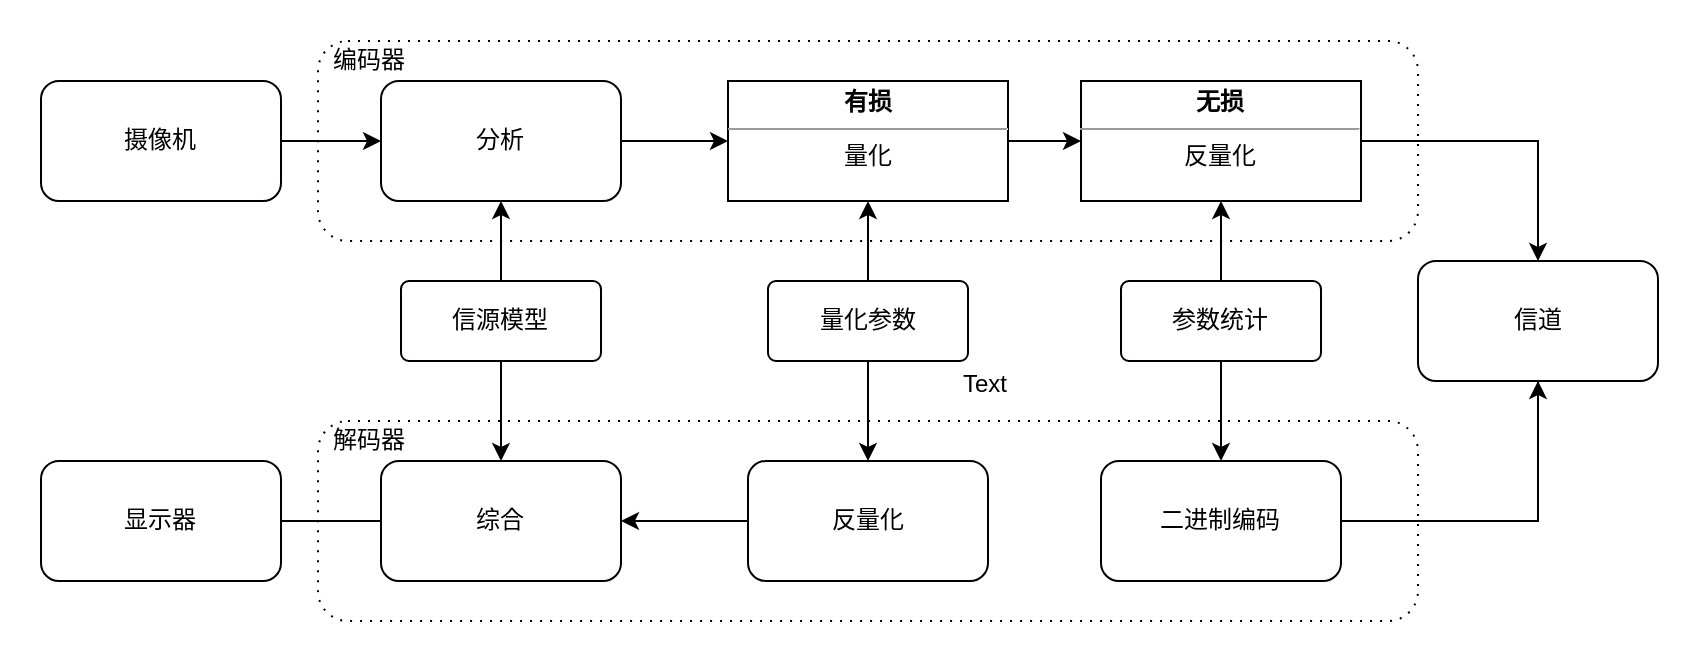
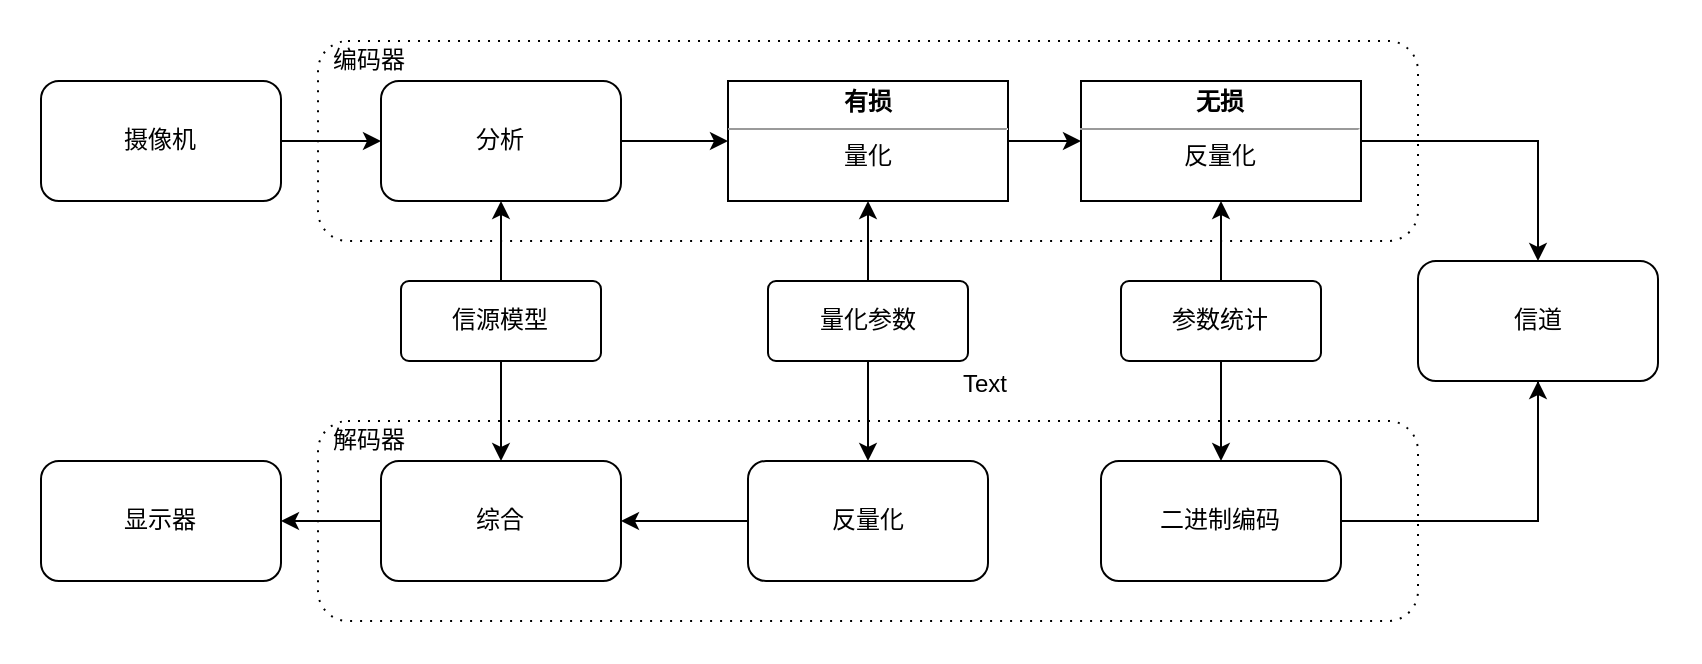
edge "显示器" -- "综合": arrowhead none -> classic
